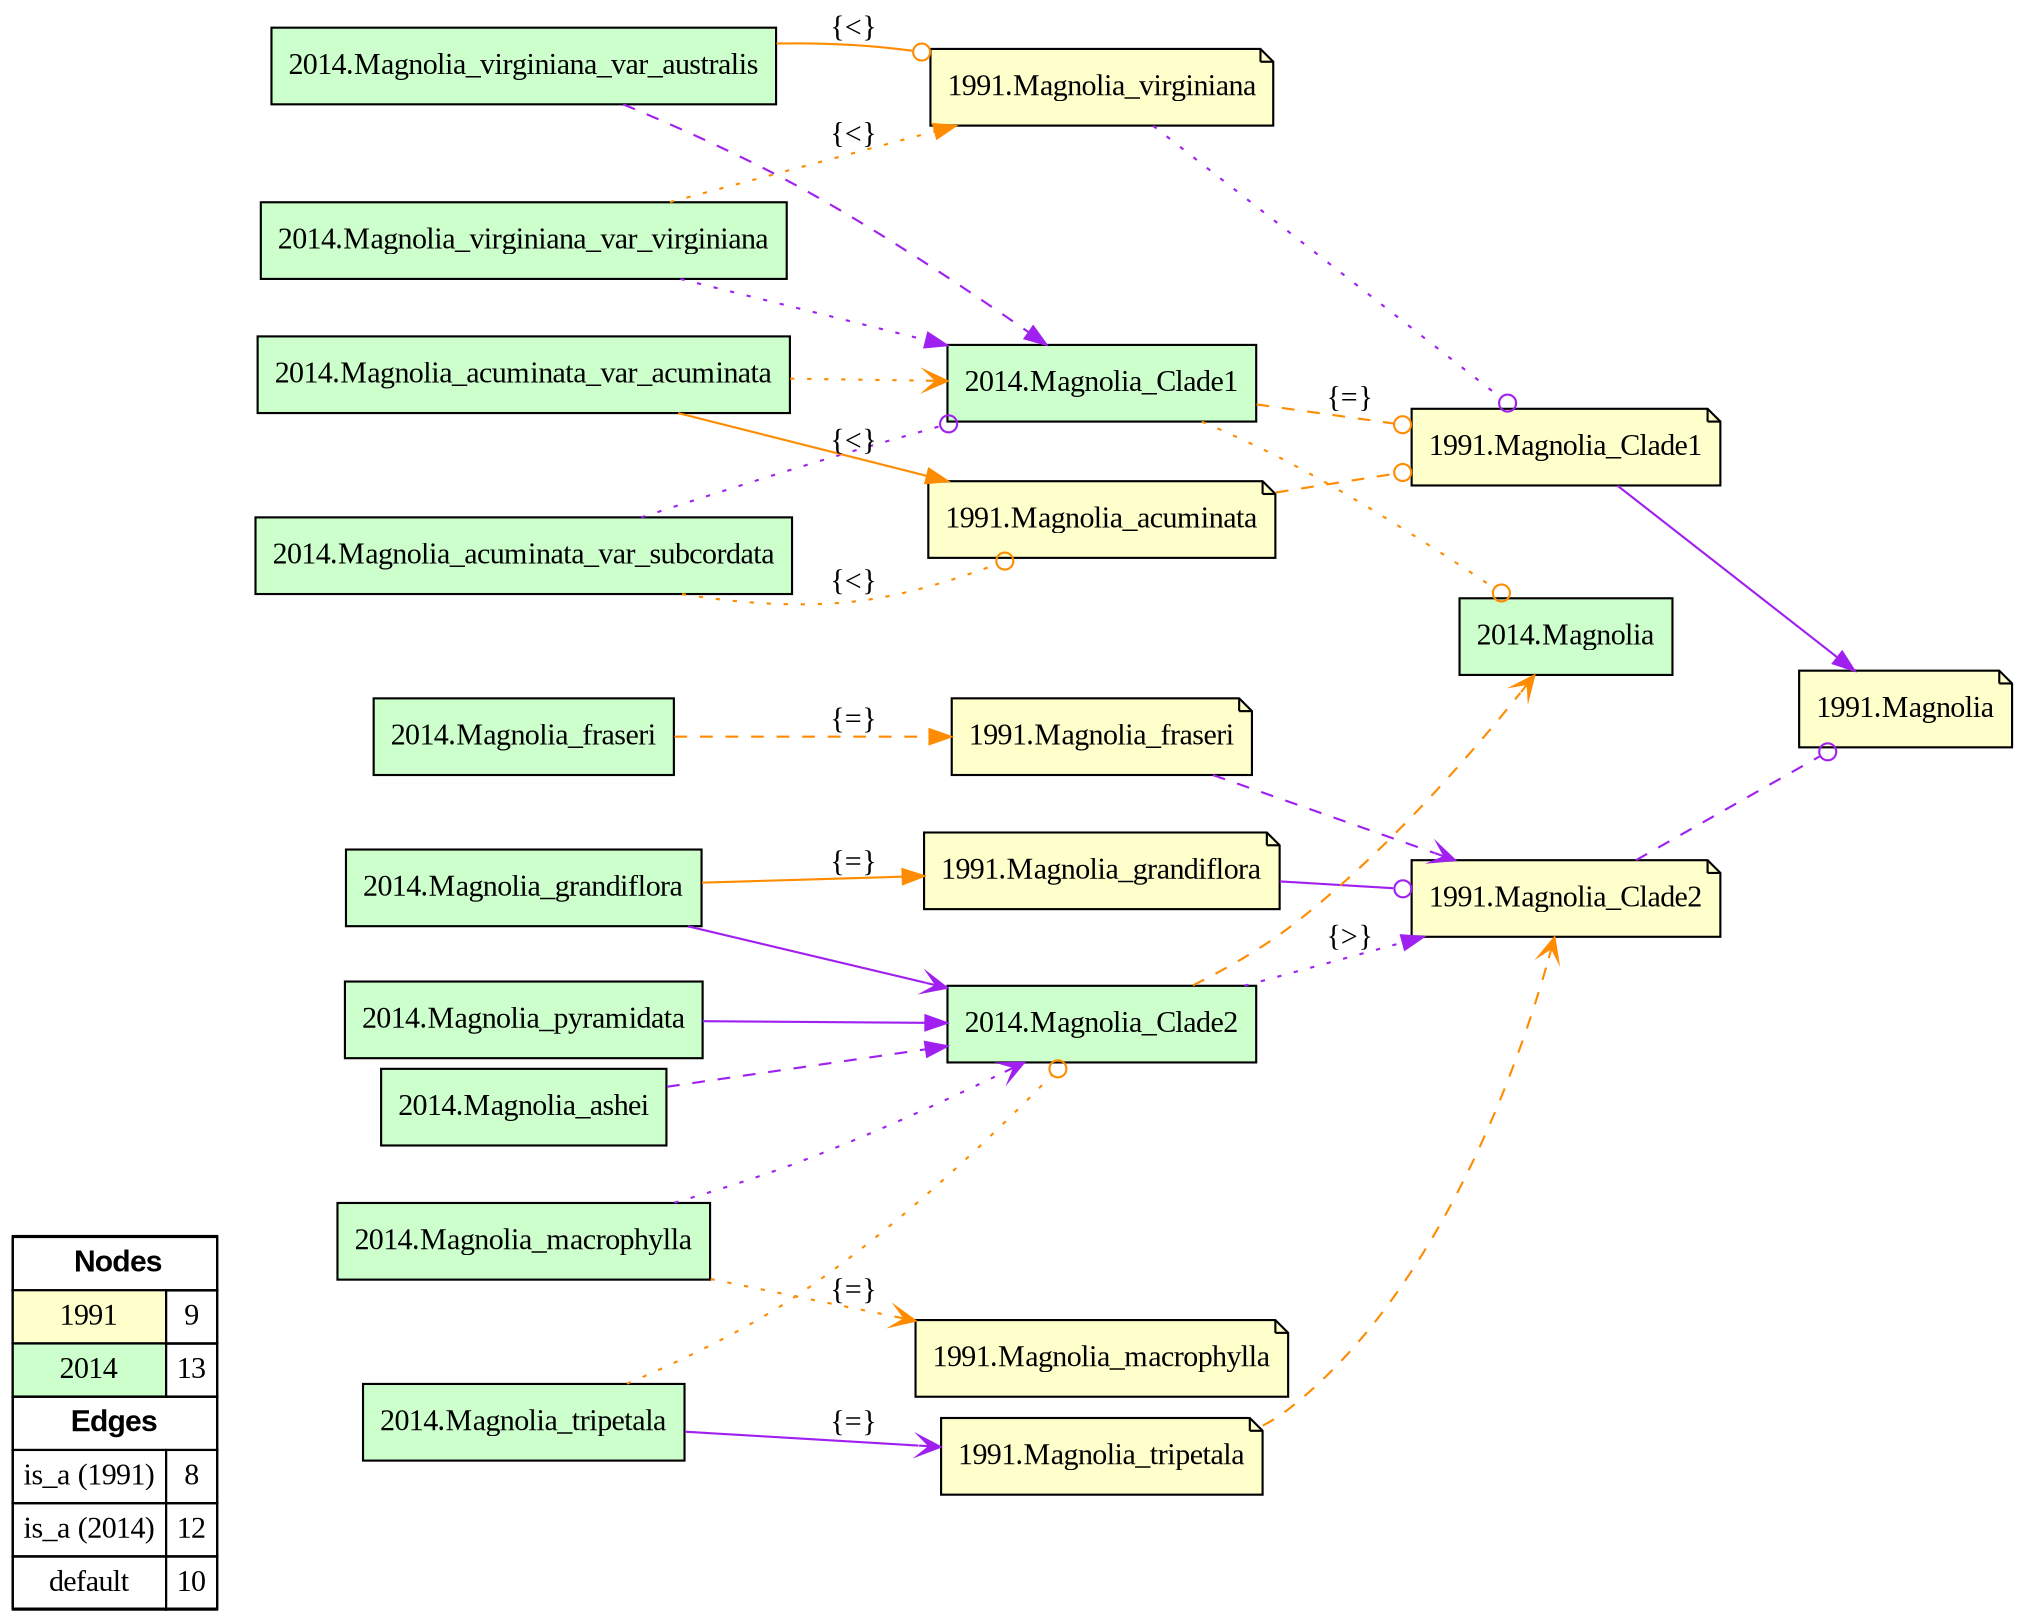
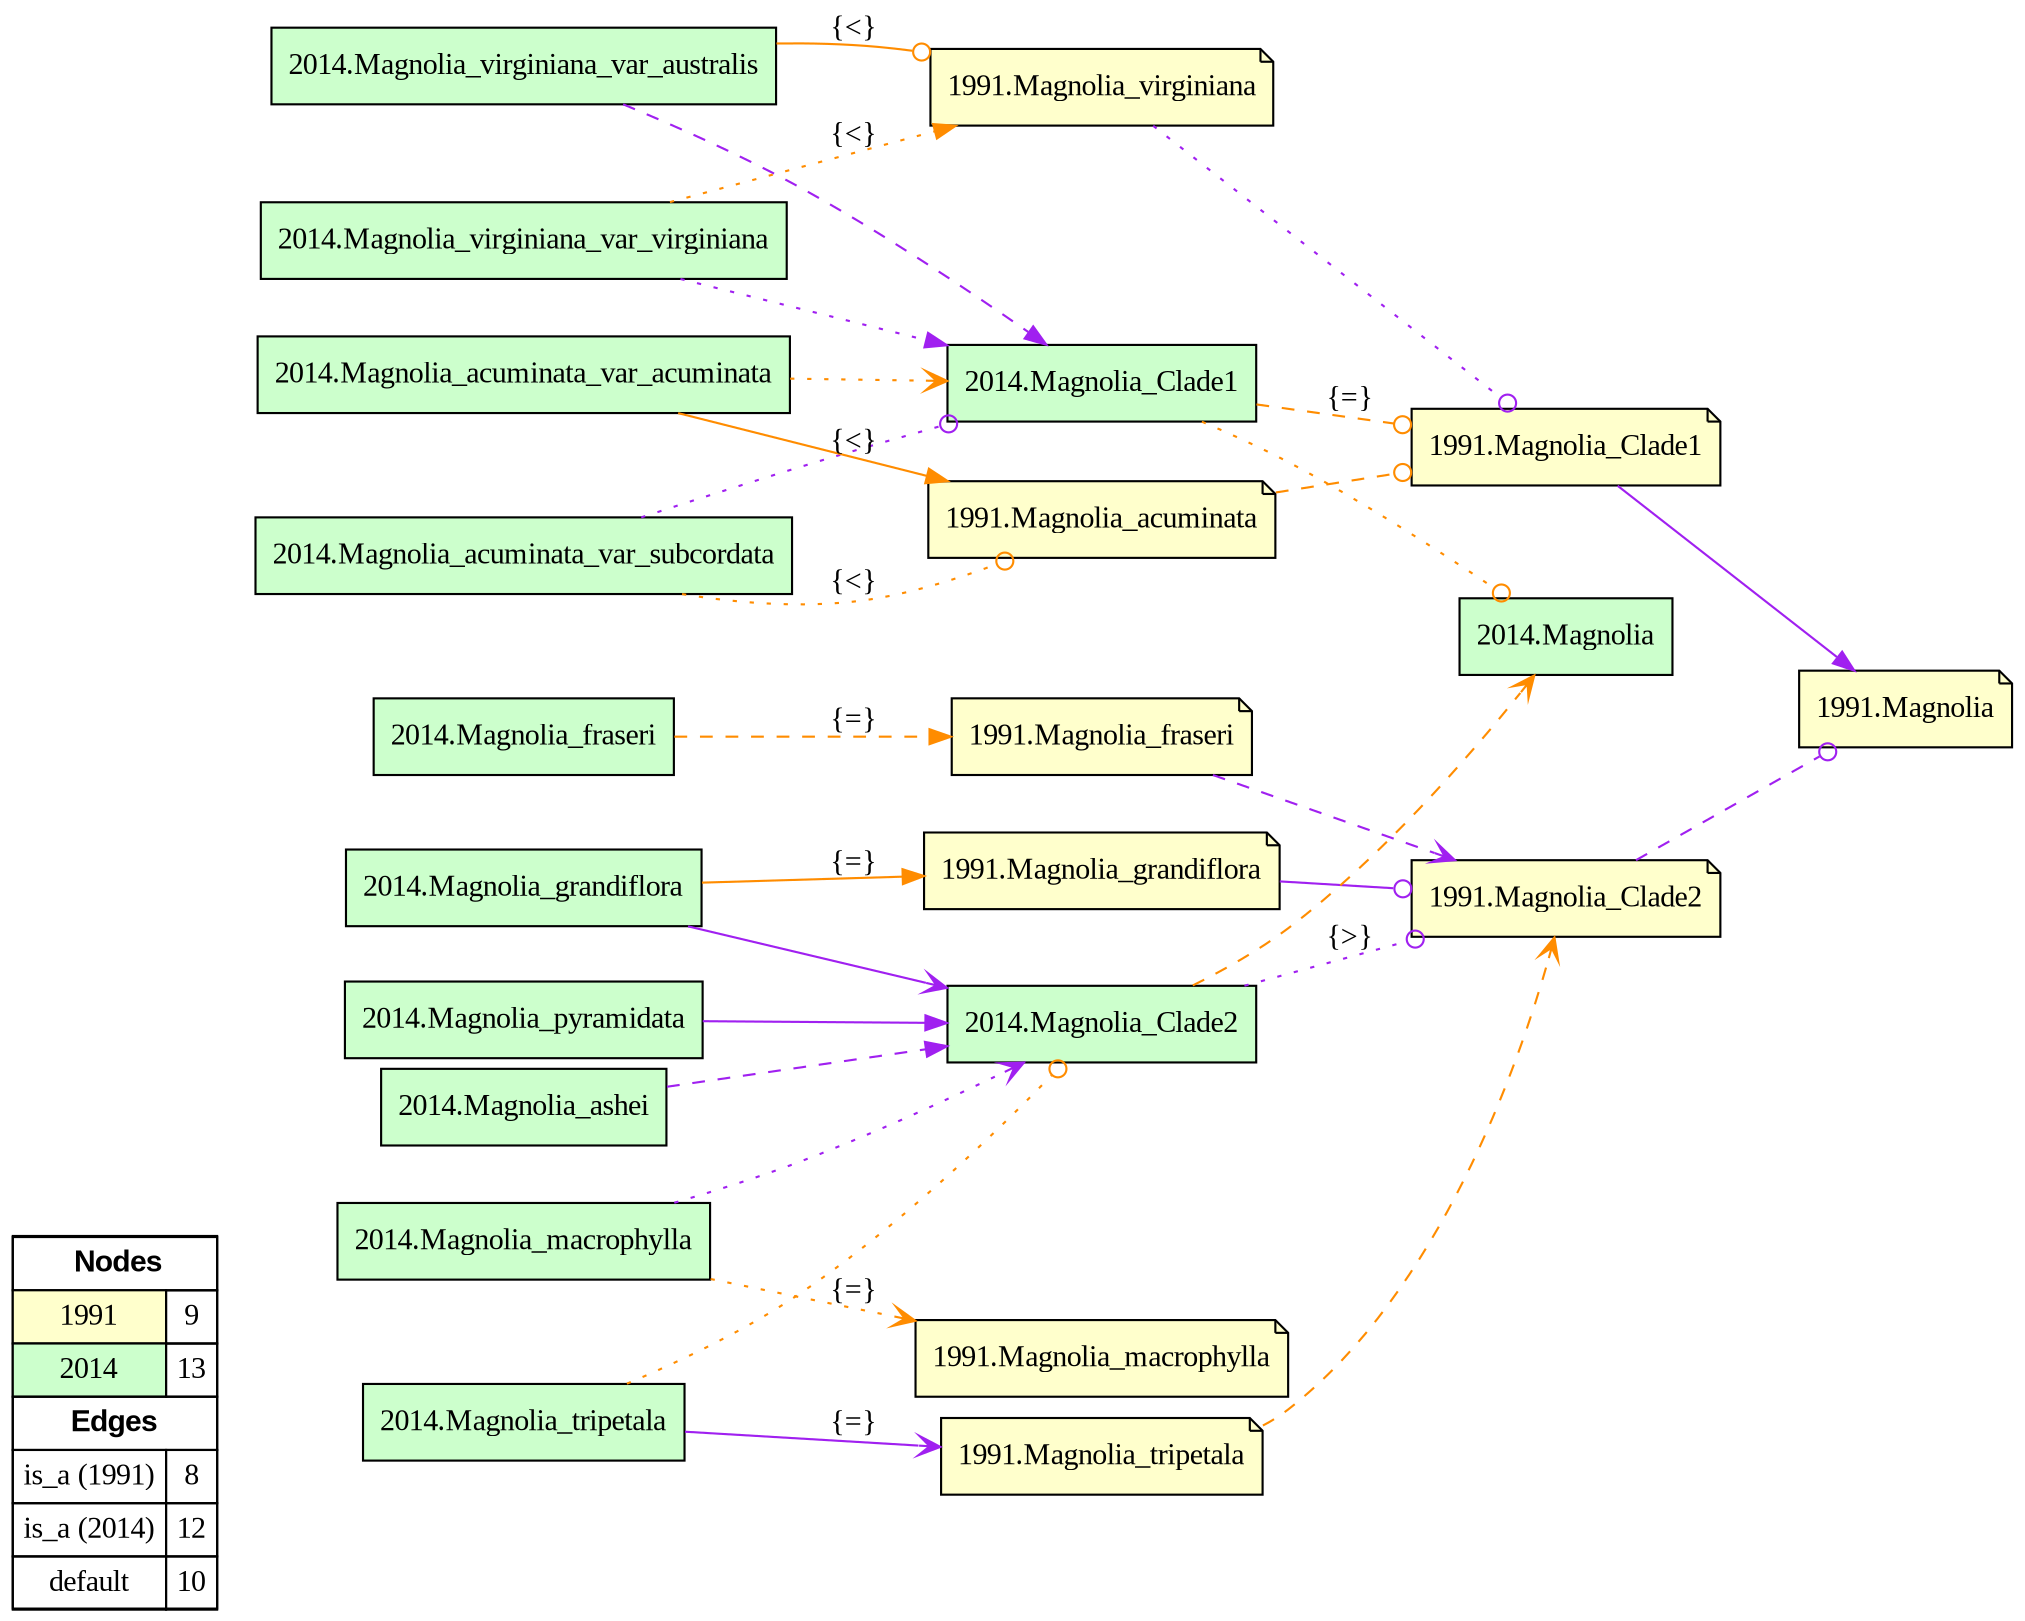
edge "2014.Magnolia_Clade2" -> "1991.Magnolia_Clade2": arrowhead normal -> odot
